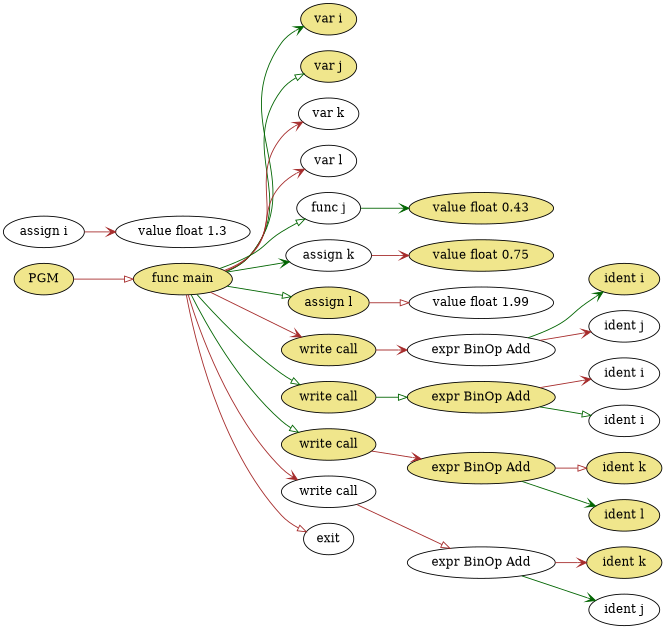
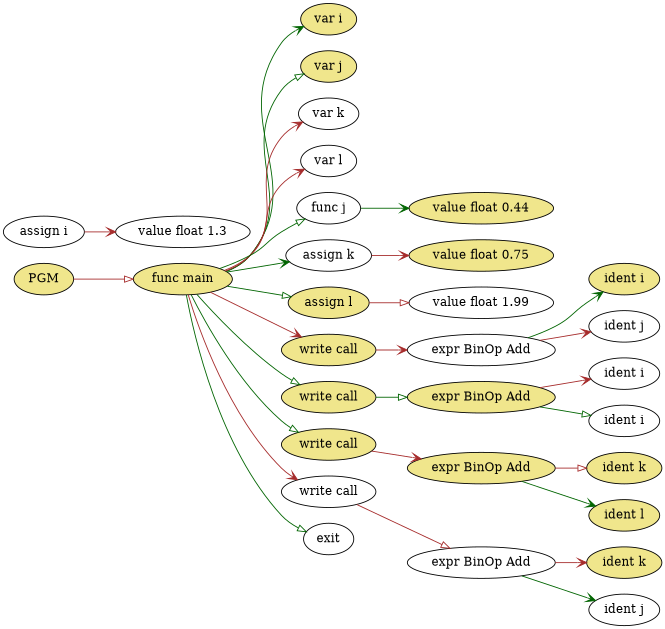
node "value float 0.43": label "value float 0.43" -> "value float 0.44"
edge "func main" -> "exit": color brown -> darkgreen
